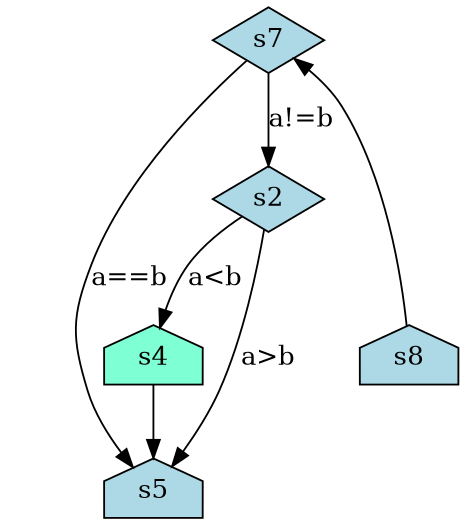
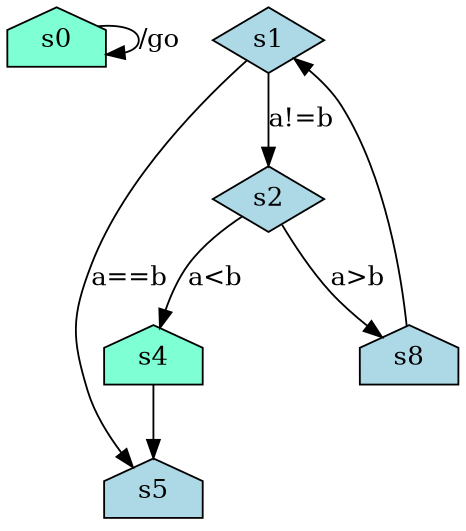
node "s0": added
node "s7": label "s7" -> "s1"
edge "s2" -> "s5": now "s2" -> "s8"
